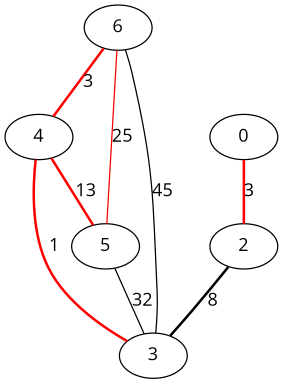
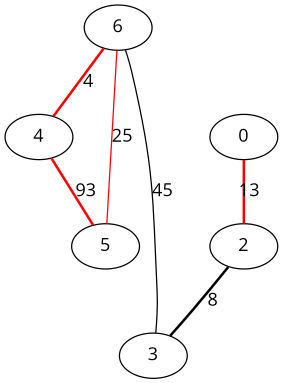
edge "6" -- "4": label "3" -> "4"
edge "4" -- "5": label "13" -> "93"
edge "0" -- "2": label "3" -> "13"
edge "4" -- "3": removed, label "1"
edge "5" -- "3": removed, label "32"
